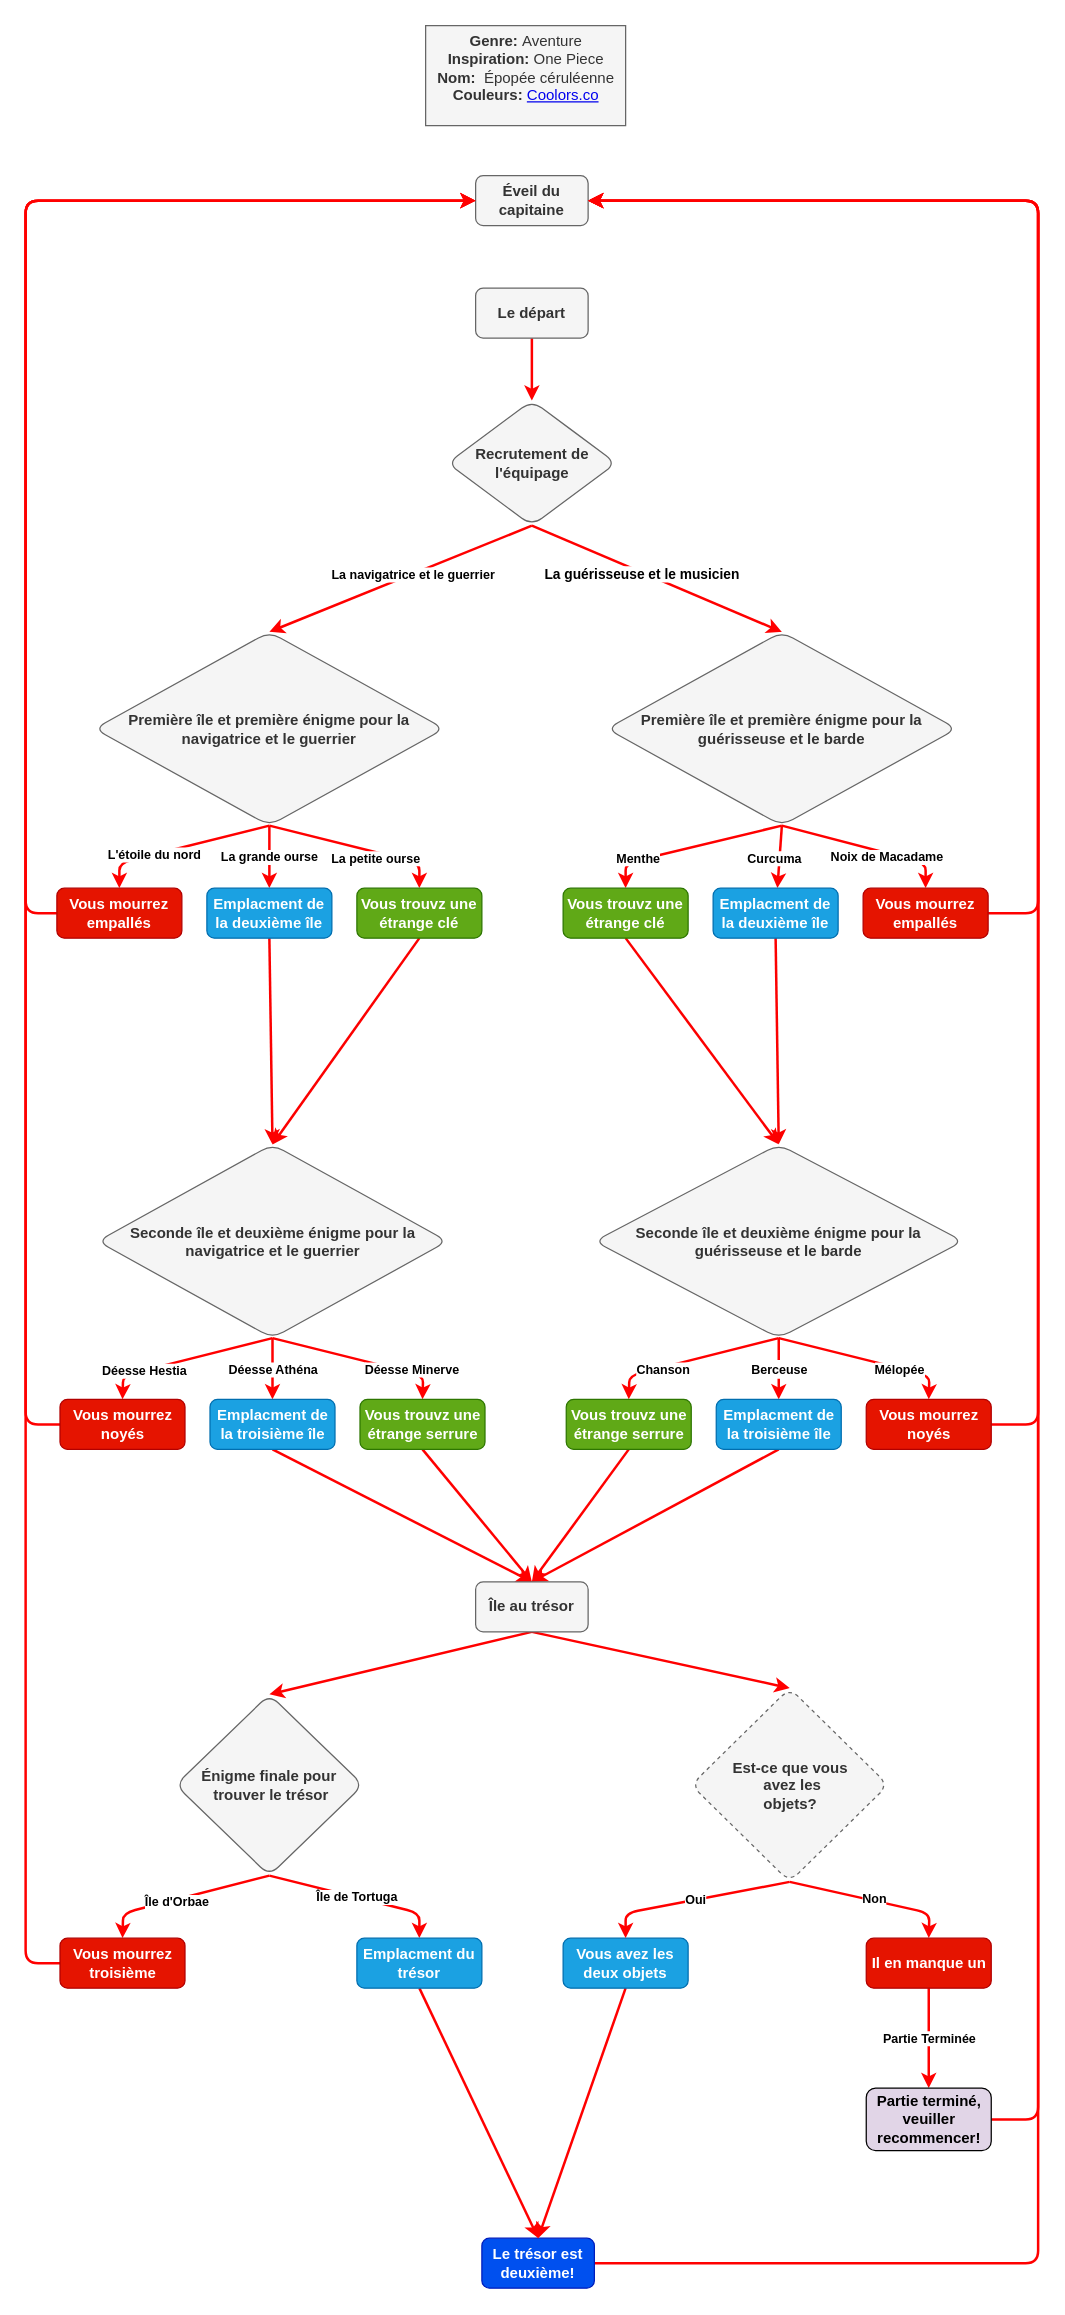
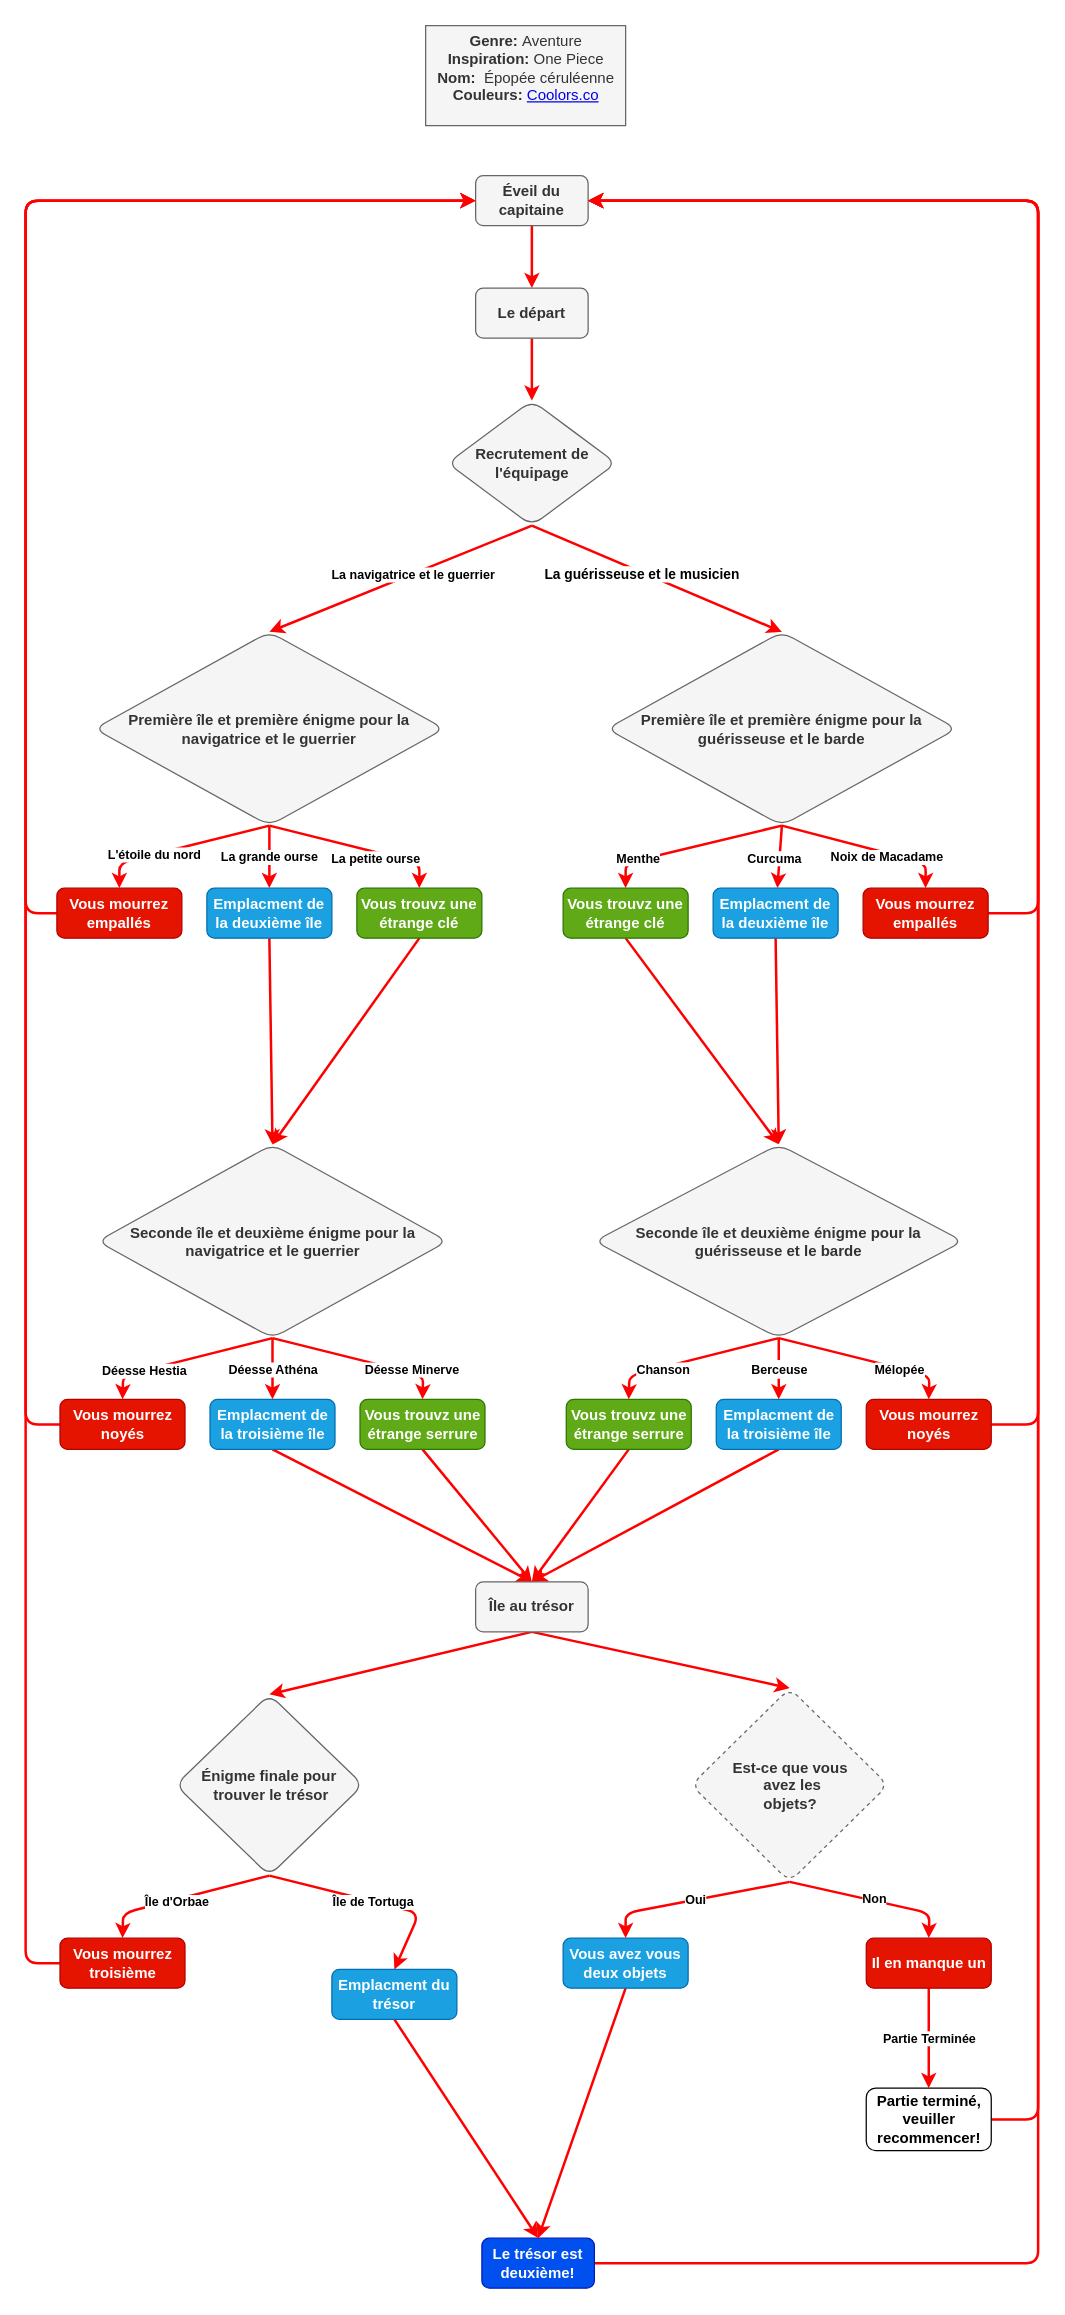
edge "Éveil du capitaine" -> "Le départ": added
node "Emplacment du trésor": moved (419, 1963) -> (394, 1994)
node "Vous avez les deux objets": label "Vous avez les deux objets" -> "Vous avez vous deux objets"
node "Partie terminé, veuiller recommencer!": fillcolor #e1d5e7 -> #ffffff
